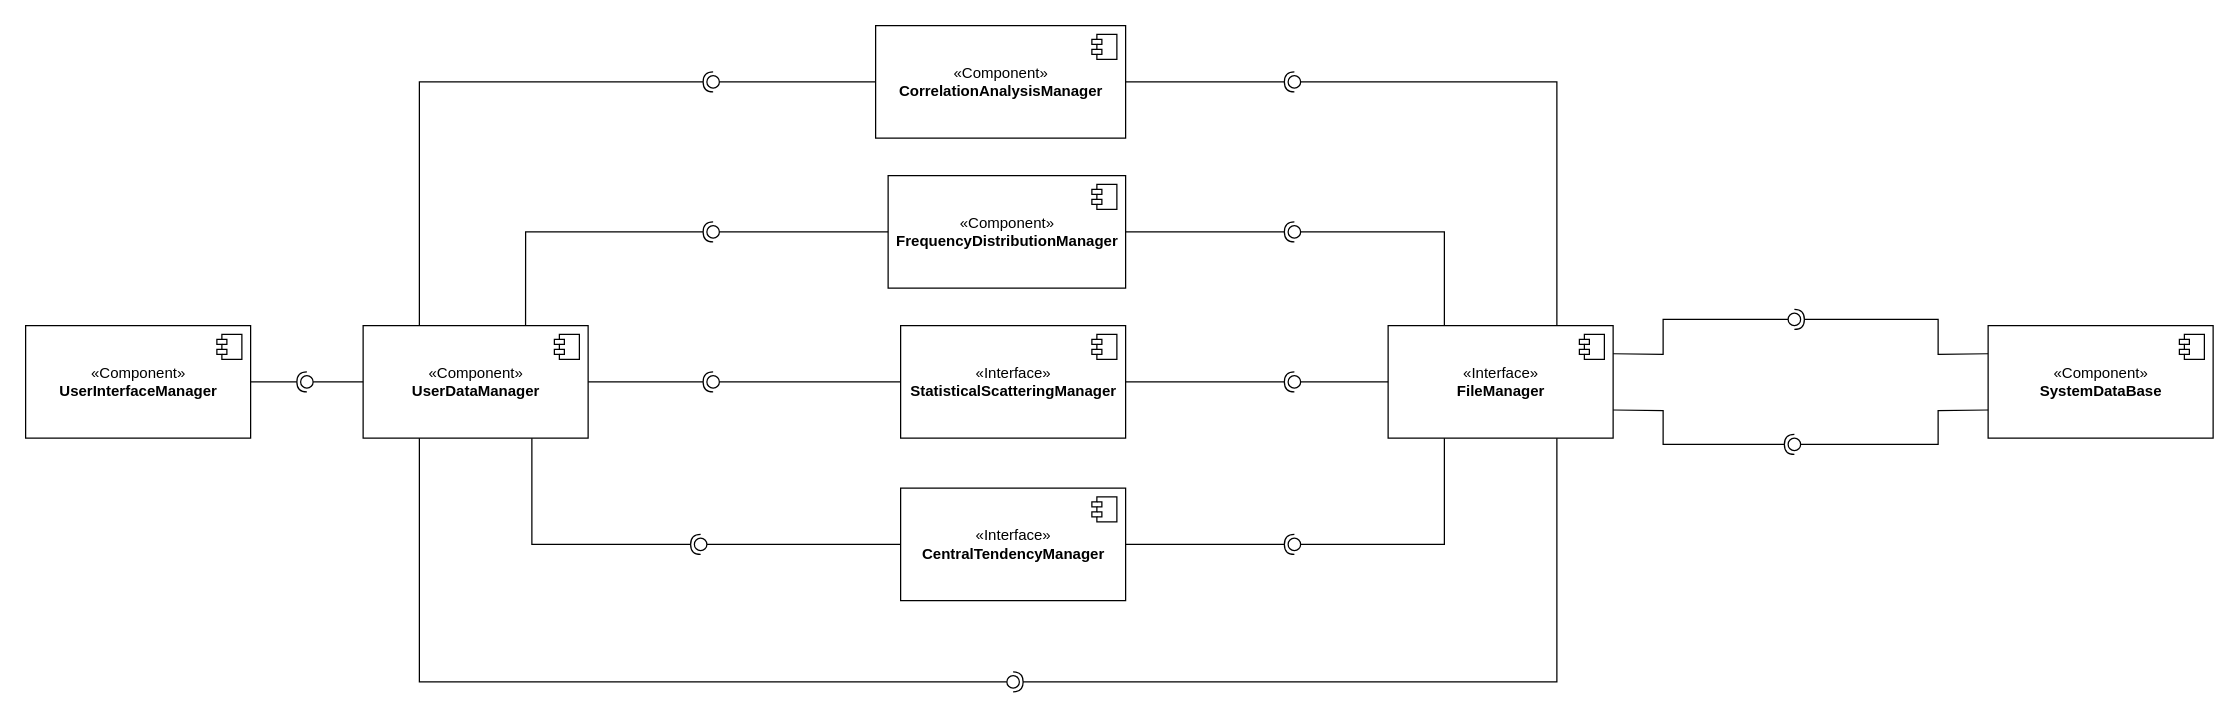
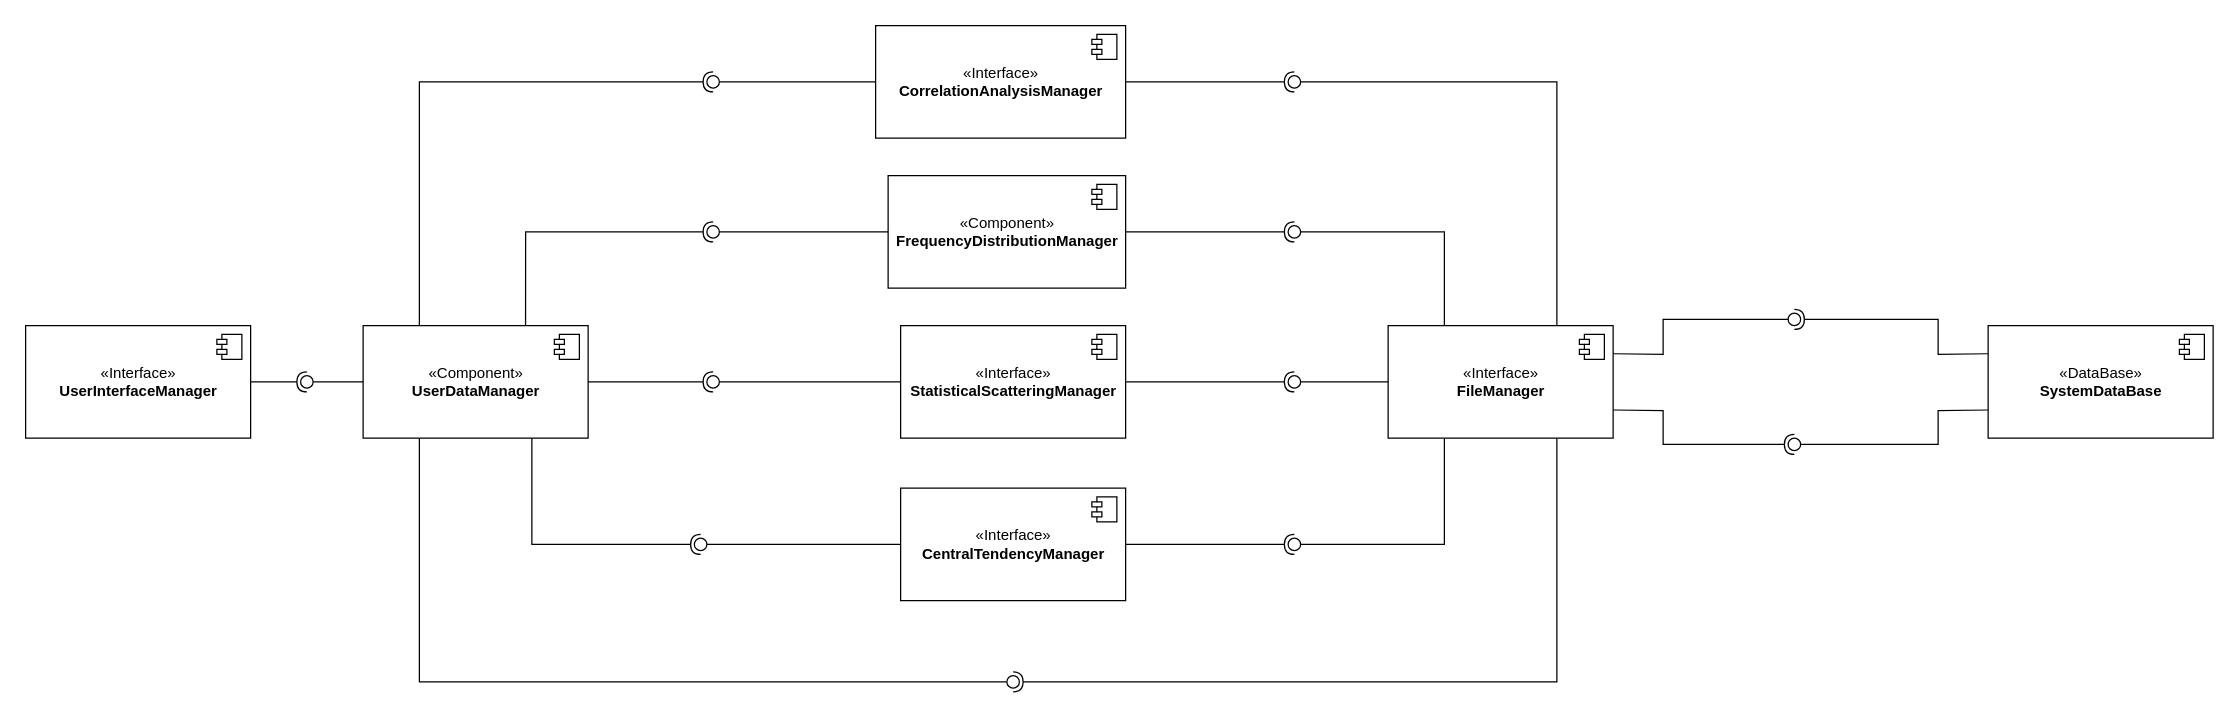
node "«Component» CorrelationAnalysisManager": label "«Component» CorrelationAnalysisManager" -> "«Interface» CorrelationAnalysisManager"
node "«Component» UserInterfaceManager": label "«Component» UserInterfaceManager" -> "«Interface» UserInterfaceManager"
node "«Component» SystemDataBase": label "«Component» SystemDataBase" -> "«DataBase» SystemDataBase"
